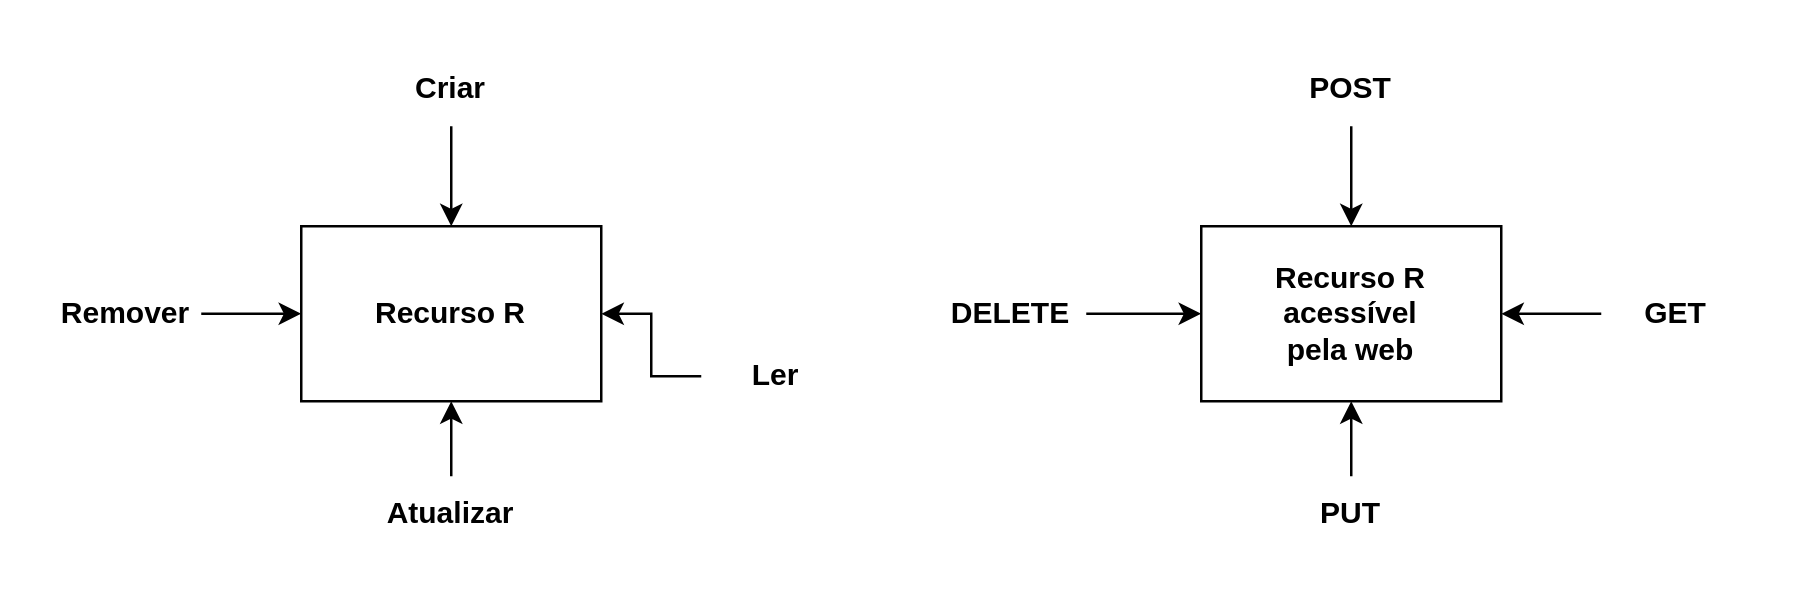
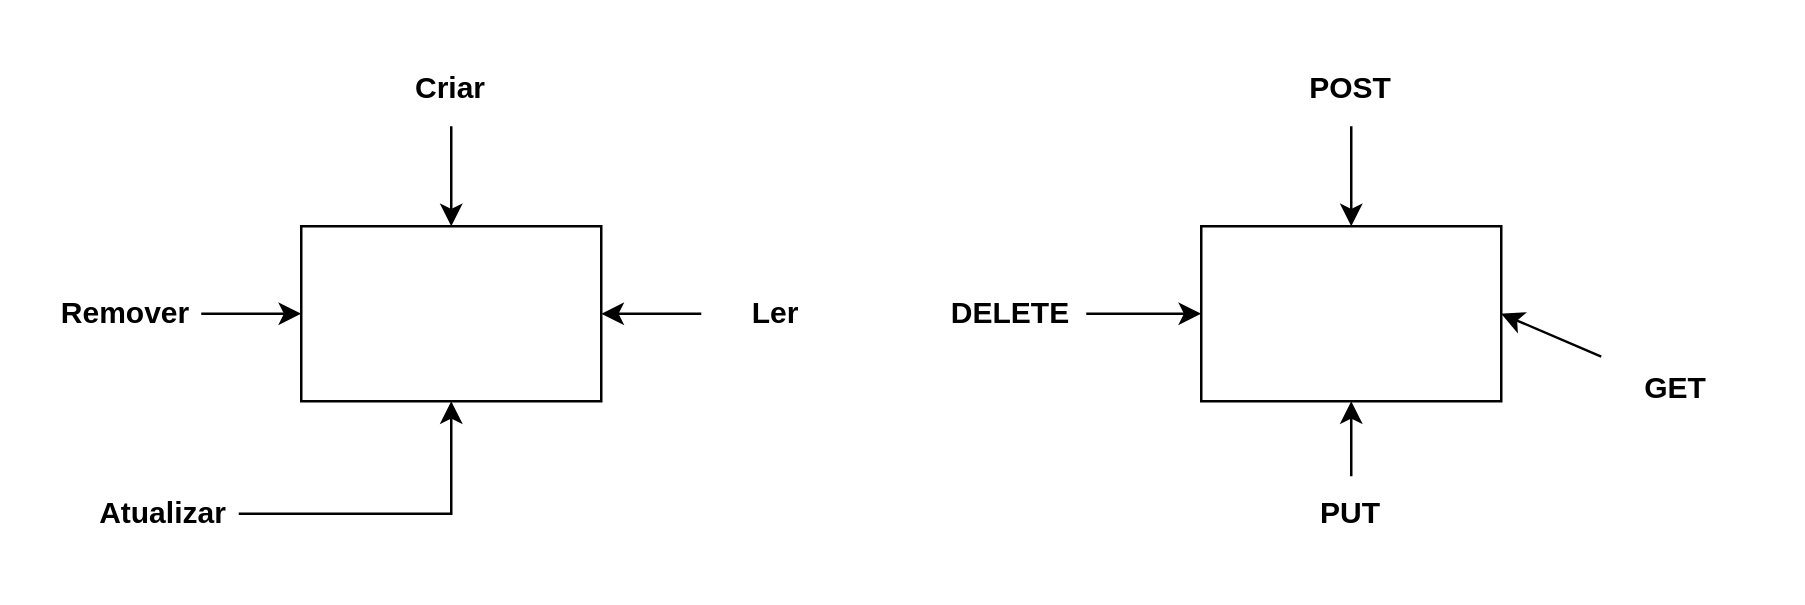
node "Recurso R": removed
node "Recurso Racessível pela web": removed
node "GET": moved (1676, 314) -> (1676, 389)
node "Ler": moved (776, 376) -> (776, 314)
node "Atualizar": moved (451, 514) -> (164, 514)
